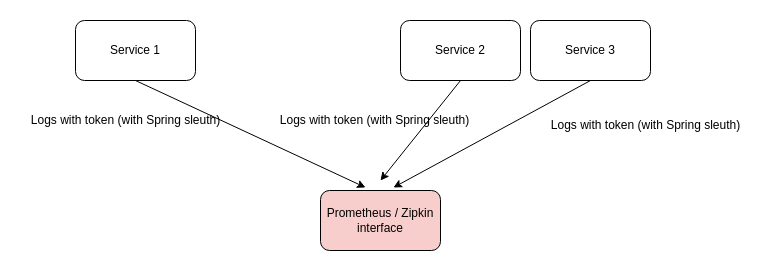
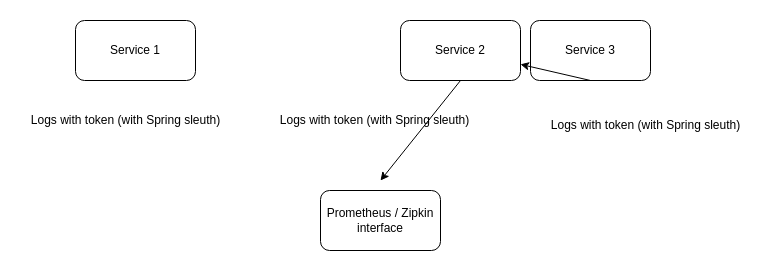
edge "Service 1" -> "Prometheus / Zipkin interface": removed
edge "Service 3" -> "Prometheus / Zipkin interface": now "Service 3" -> "Service 2"
node "Prometheus / Zipkin interface": fillcolor #f8cecc -> #ffffff
